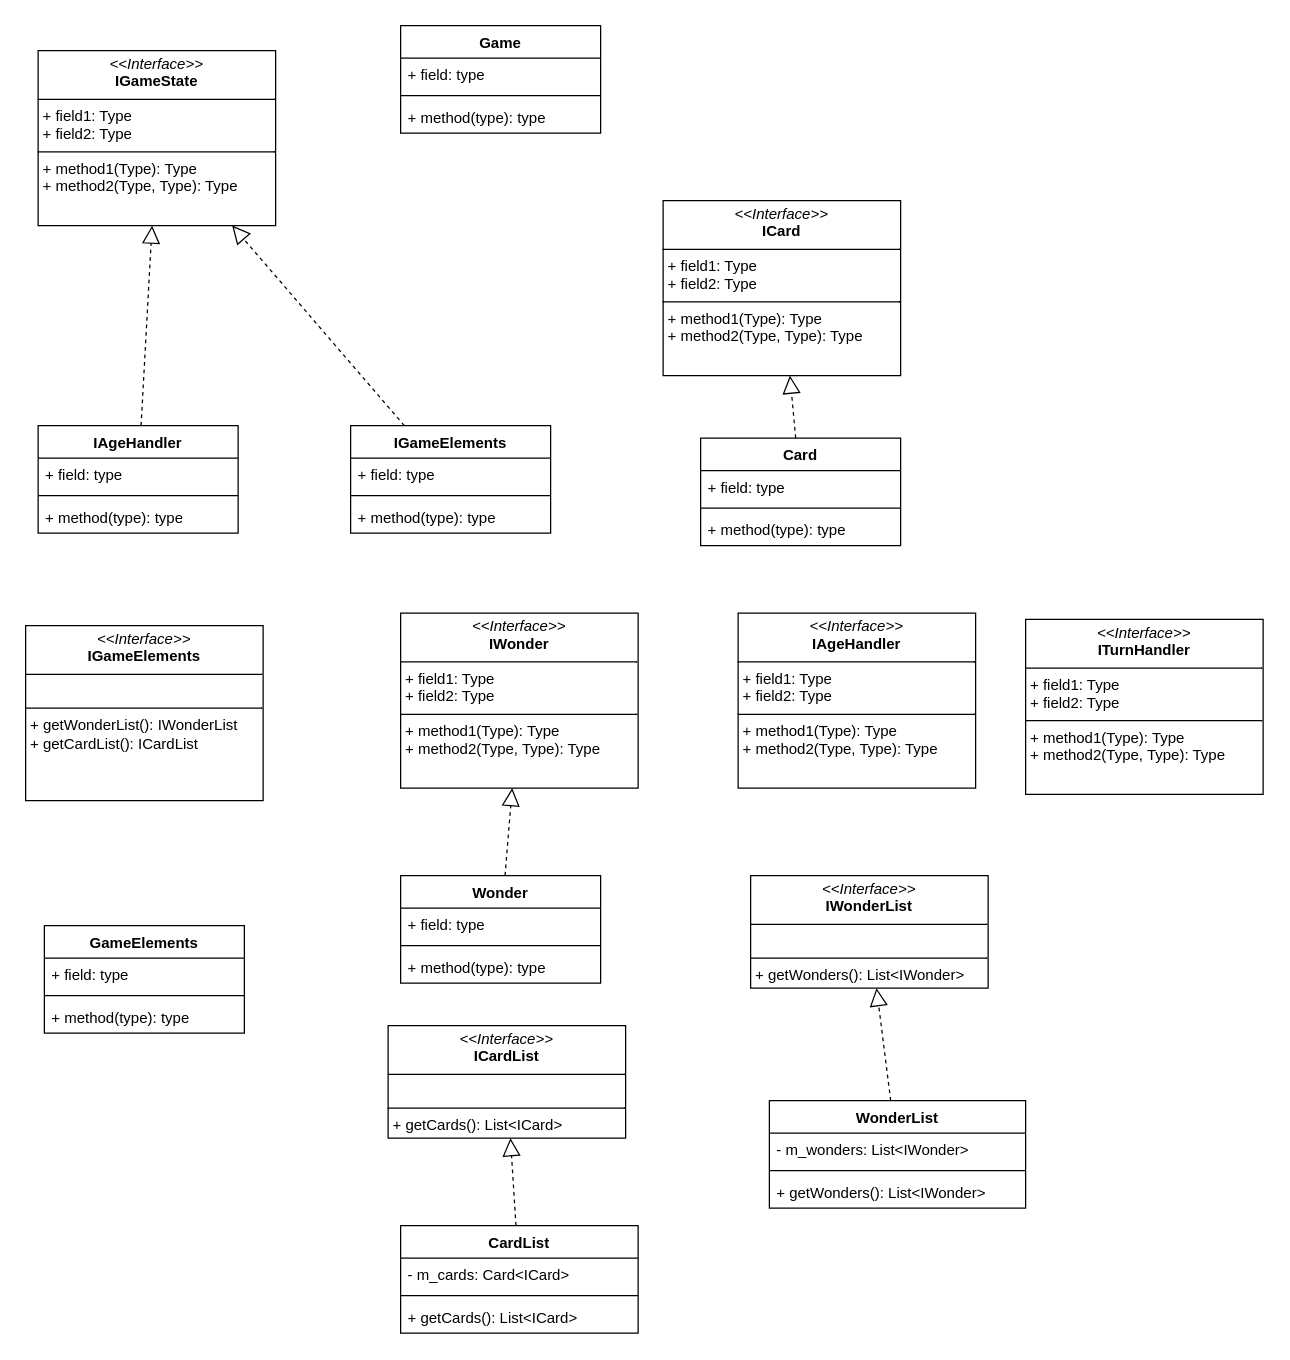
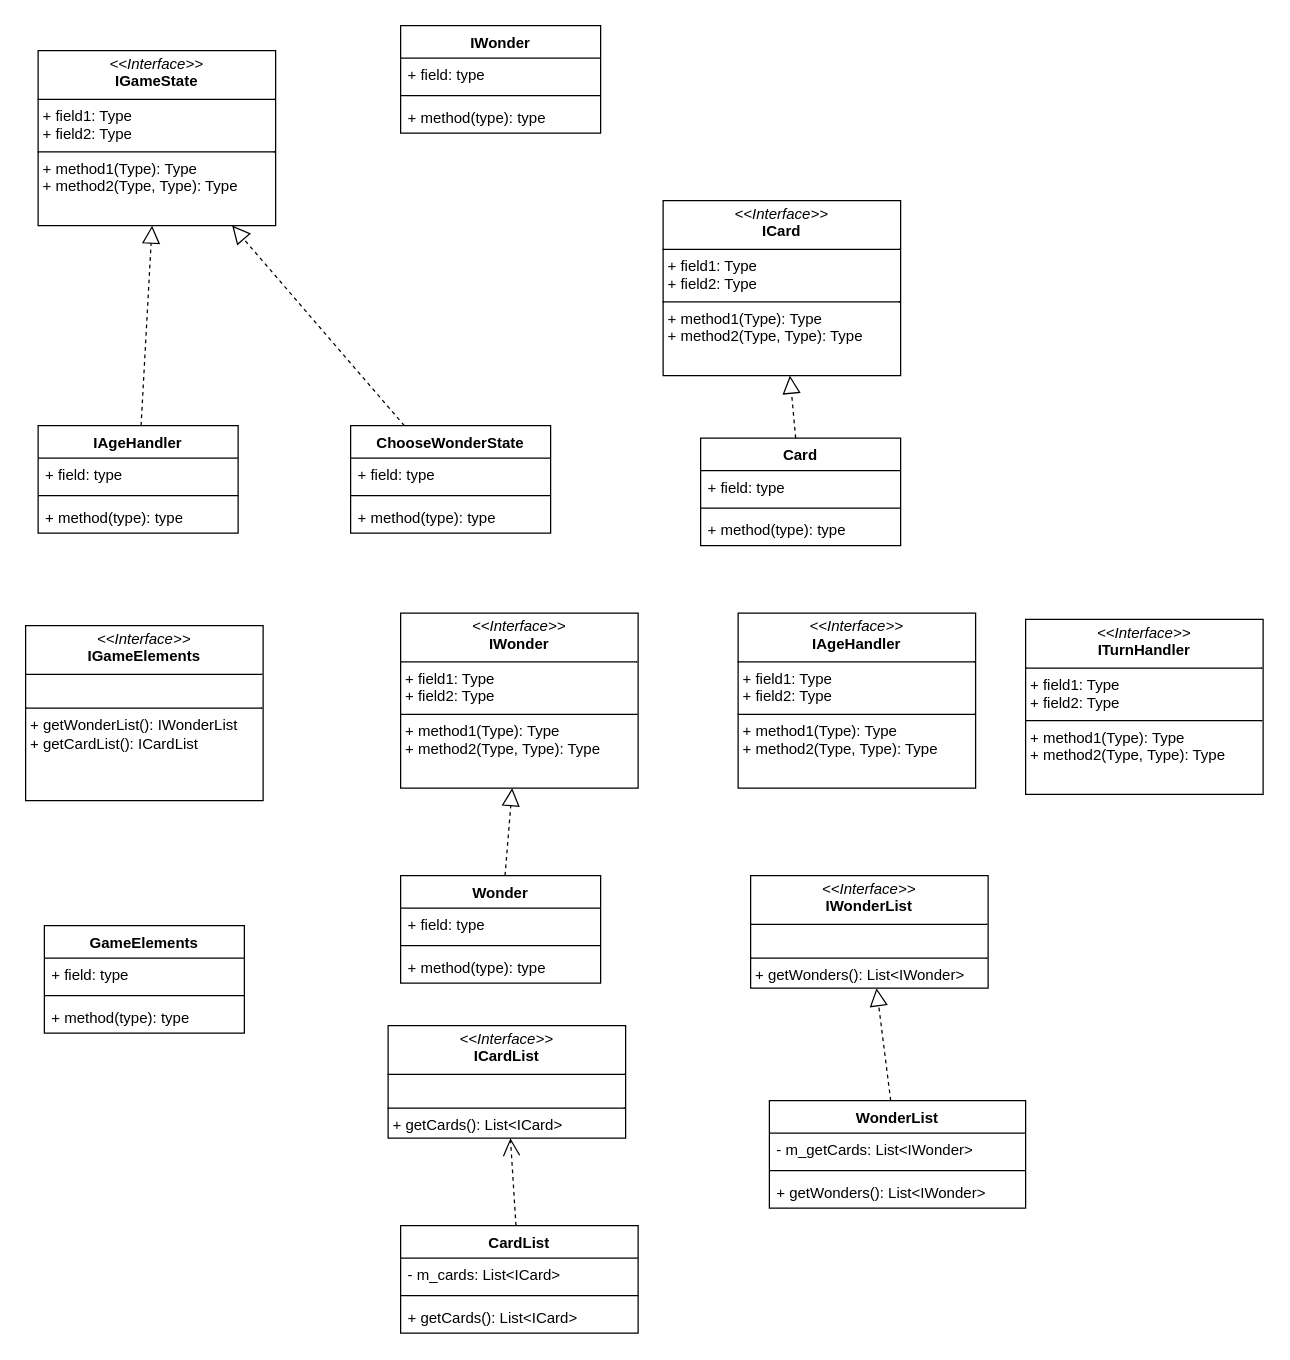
node "Game": label "Game" -> "IWonder"
node "IGameElements": label "IGameElements" -> "ChooseWonderState"
node "- m_wonders: List<IWonder>": label "- m_wonders: List<IWonder>" -> "- m_getCards: List<IWonder>"
edge "CardList" -> "<<Interface>> ICardList + getCards(): List<ICard>": arrowhead block -> open
node "- m_cards: Card<ICard>": label "- m_cards: Card<ICard>" -> "- m_cards: List<ICard>"
